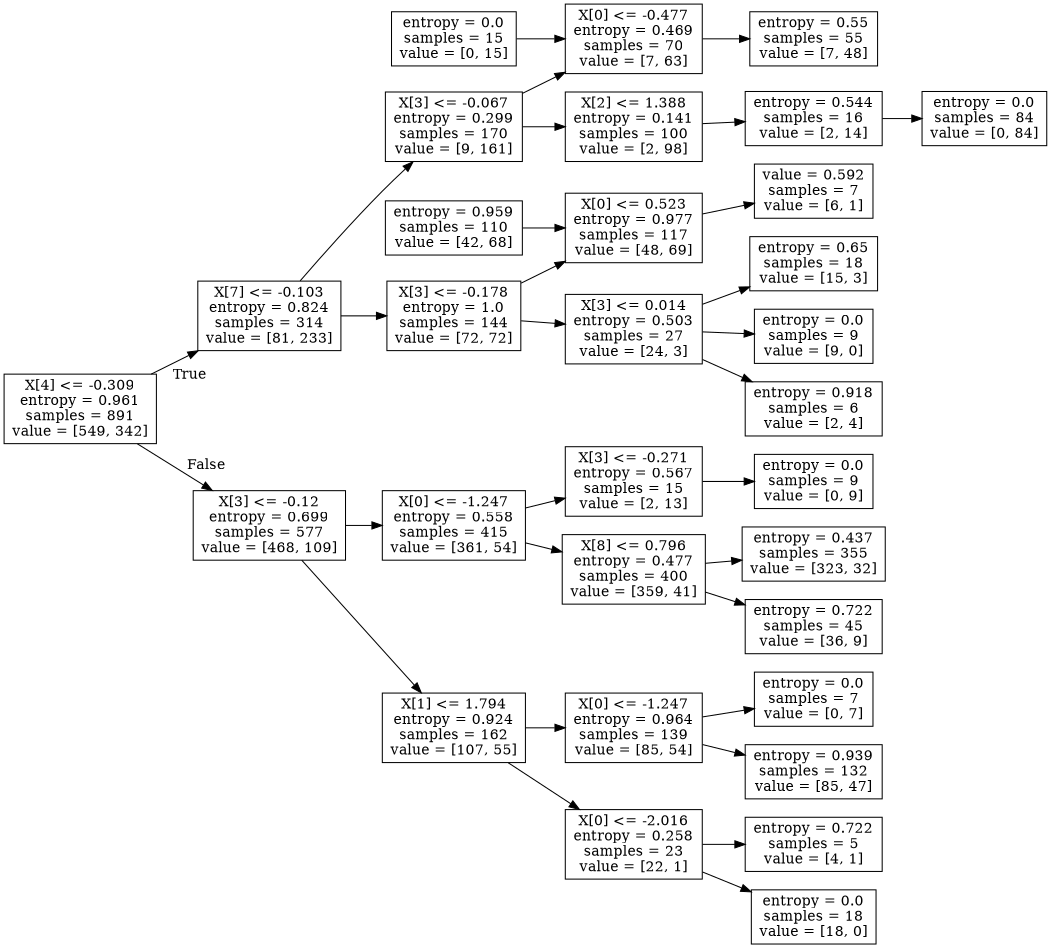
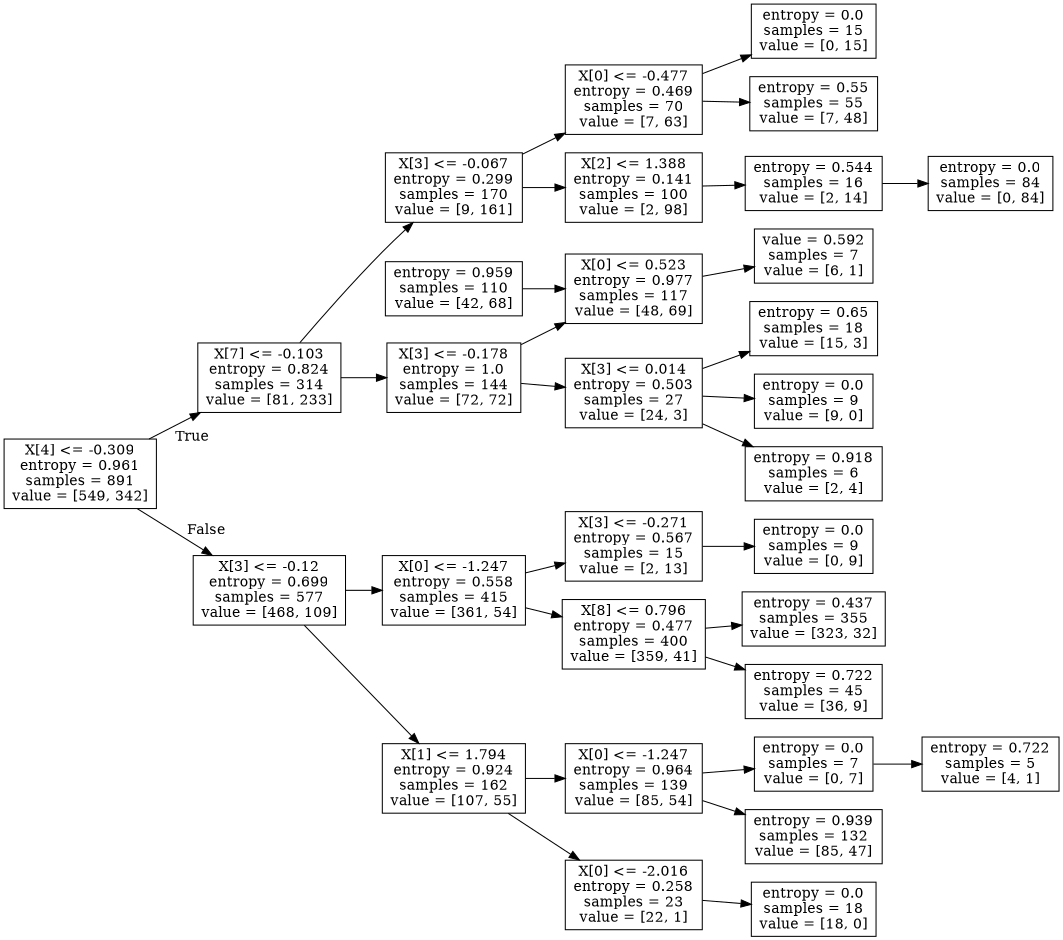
edge "entropy = 0.0 samples = 15 value = [0, 15]" -> "X[0] <= -0.477 entropy = 0.469 samples = 70 value = [7, 63]": reversed
edge "X[0] <= -2.016 entropy = 0.258 samples = 23 value = [22, 1]" -> "entropy = 0.722 samples = 5 value = [4, 1]": now "entropy = 0.0 samples = 7 value = [0, 7]" -> "entropy = 0.722 samples = 5 value = [4, 1]"
